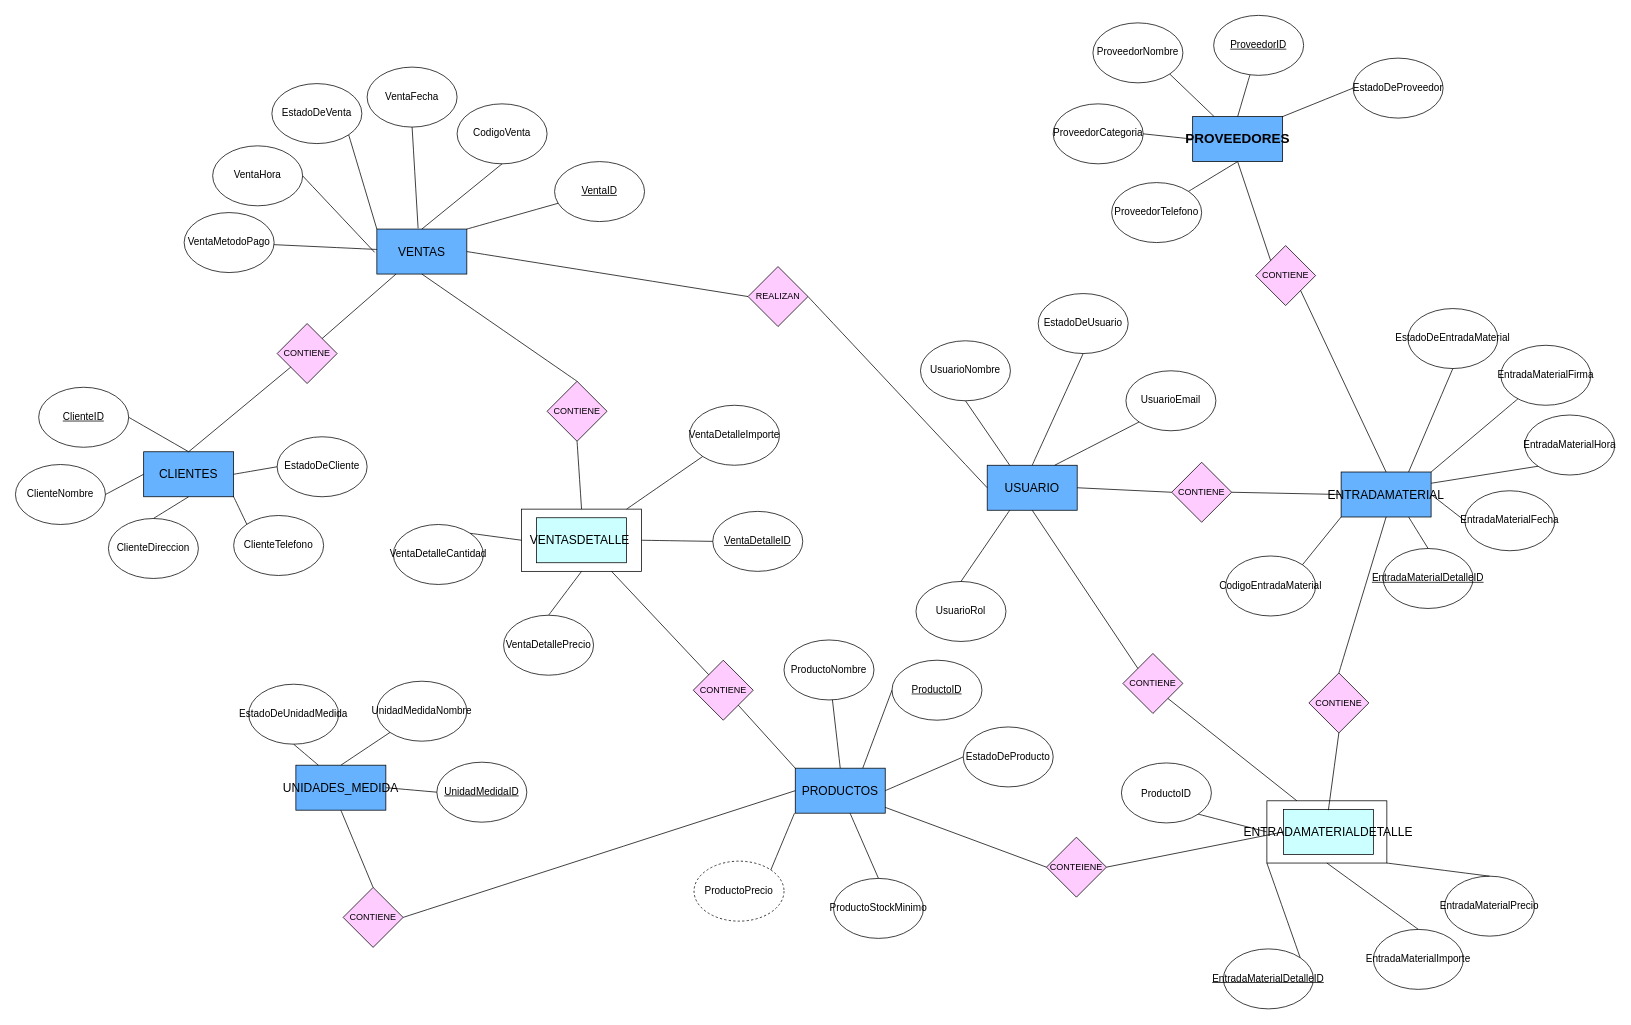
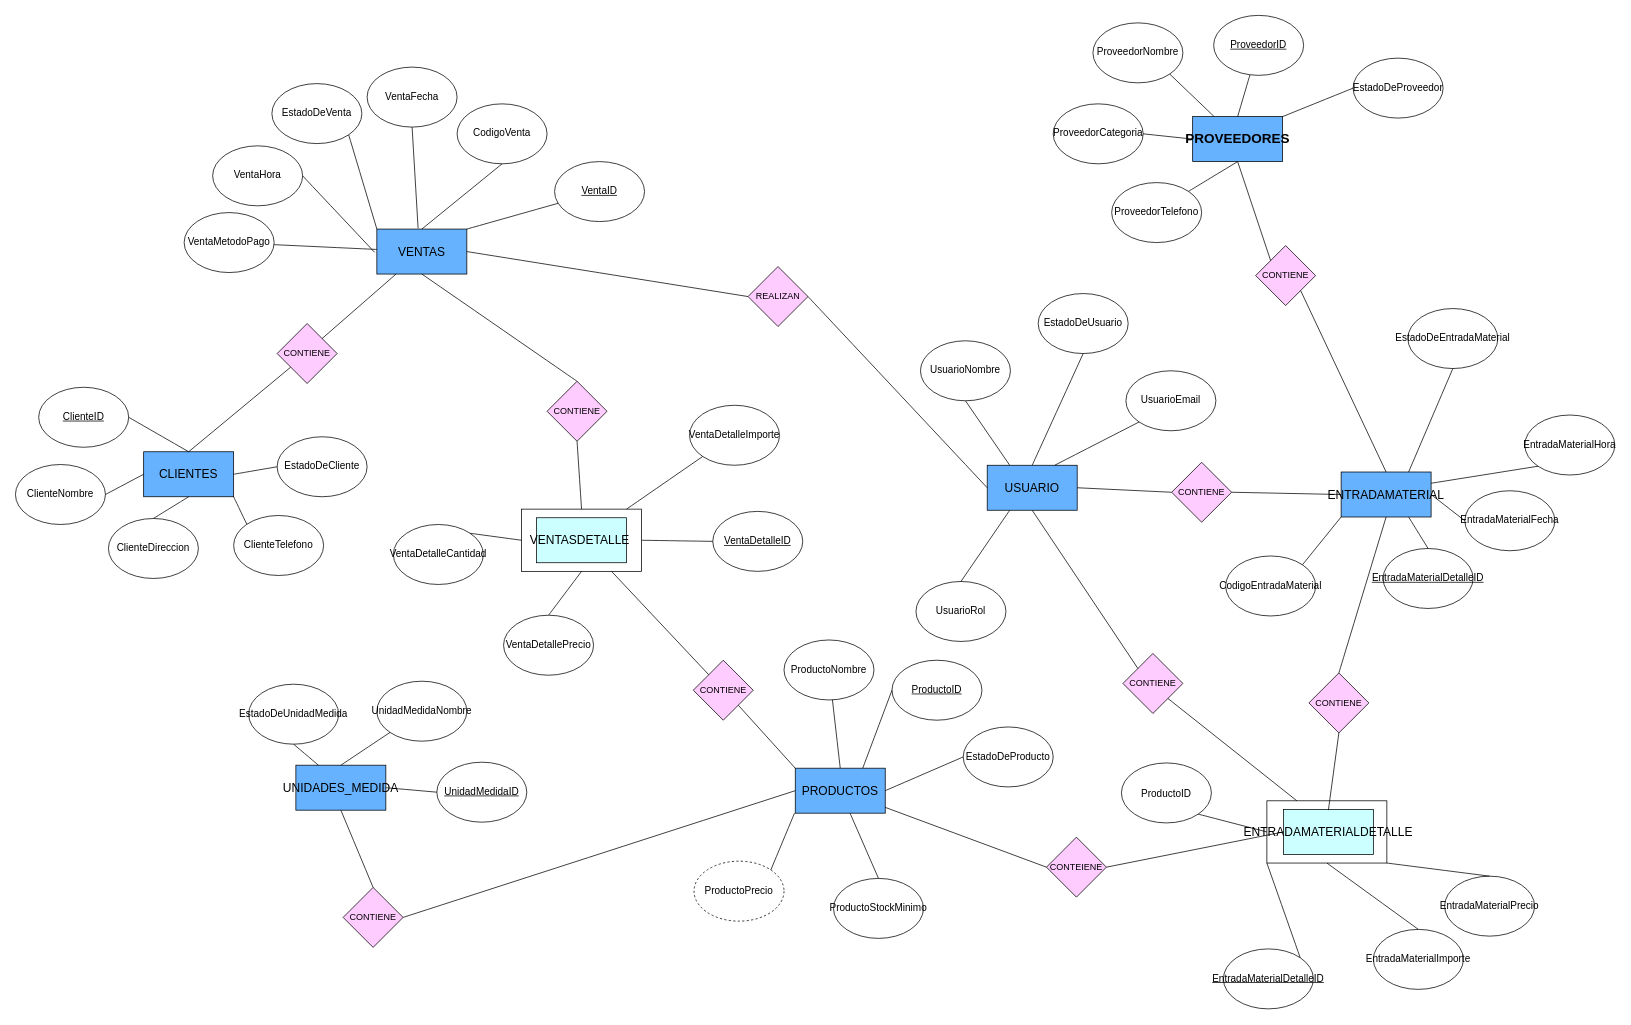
node "EntradaMaterialFirma": removed
edge "EntradaMaterialFirma" -- "ENTRADAMATERIAL": removed
